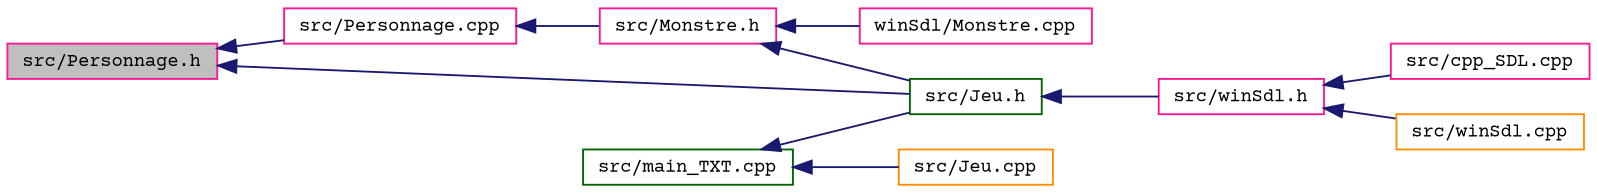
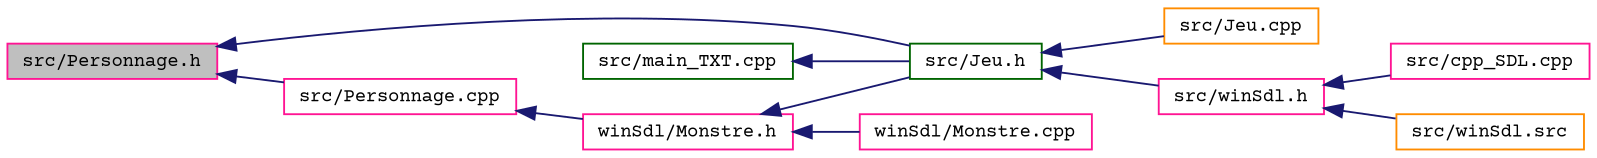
node "src/Monstre.h": label "src/Monstre.h" -> "winSdl/Monstre.h"
node "src/winSdl.cpp": label "src/winSdl.cpp" -> "src/winSdl.src"
edge "src/Jeu.cpp" -> "src/main_TXT.cpp": now "src/Jeu.cpp" -> "src/Jeu.h"
